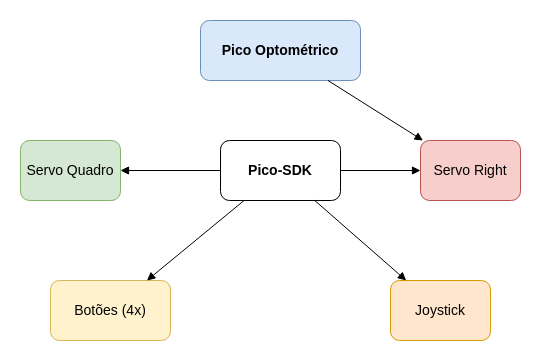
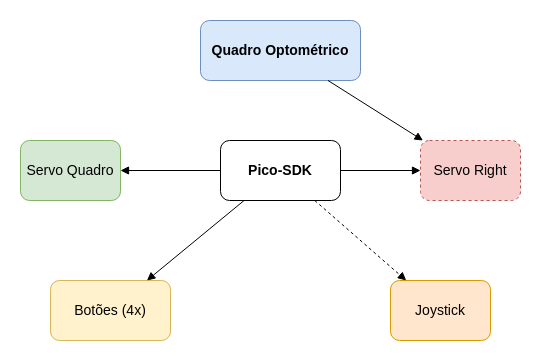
node "Pico Optométrico": label "Pico Optométrico" -> "Quadro Optométrico"
node "Servo Right": style solid -> dashed
edge "Pico-SDK" -> "Joystick": style solid -> dashed
